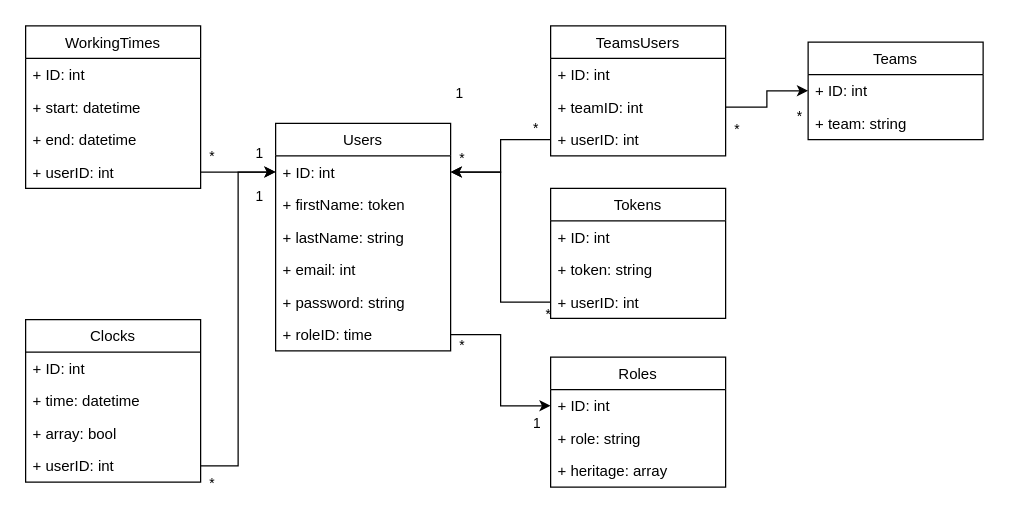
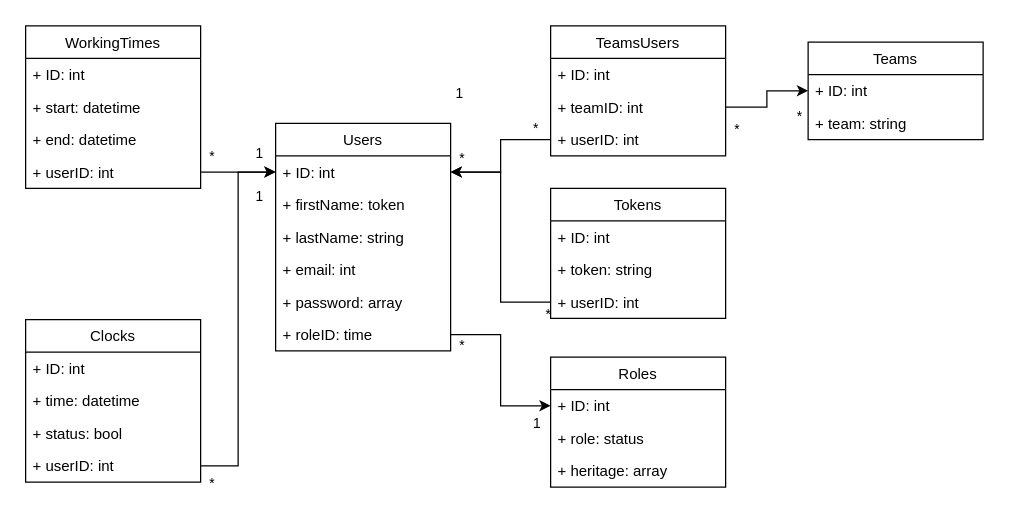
node "+ password: string": label "+ password: string" -> "+ password: array"
node "+ array: bool": label "+ array: bool" -> "+ status: bool"
node "+ role: string": label "+ role: string" -> "+ role: status"
